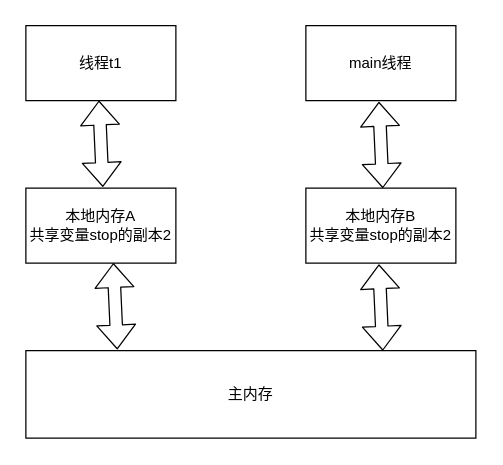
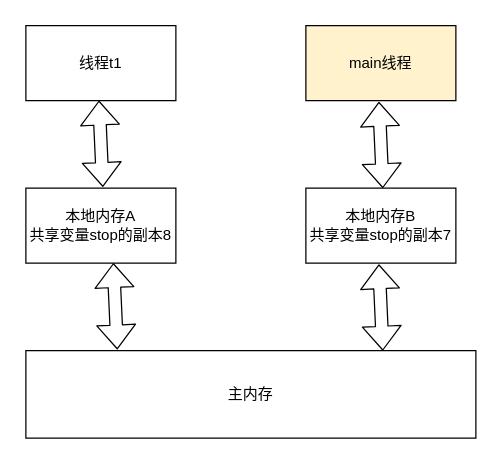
node "main线程": fillcolor #ffffff -> #fff2cc
node "本地内存A 共享变量stop的副本2": label "本地内存A 共享变量stop的副本2" -> "本地内存A 共享变量stop的副本8"
node "本地内存B 共享变量stop的副本2": label "本地内存B 共享变量stop的副本2" -> "本地内存B 共享变量stop的副本7"
